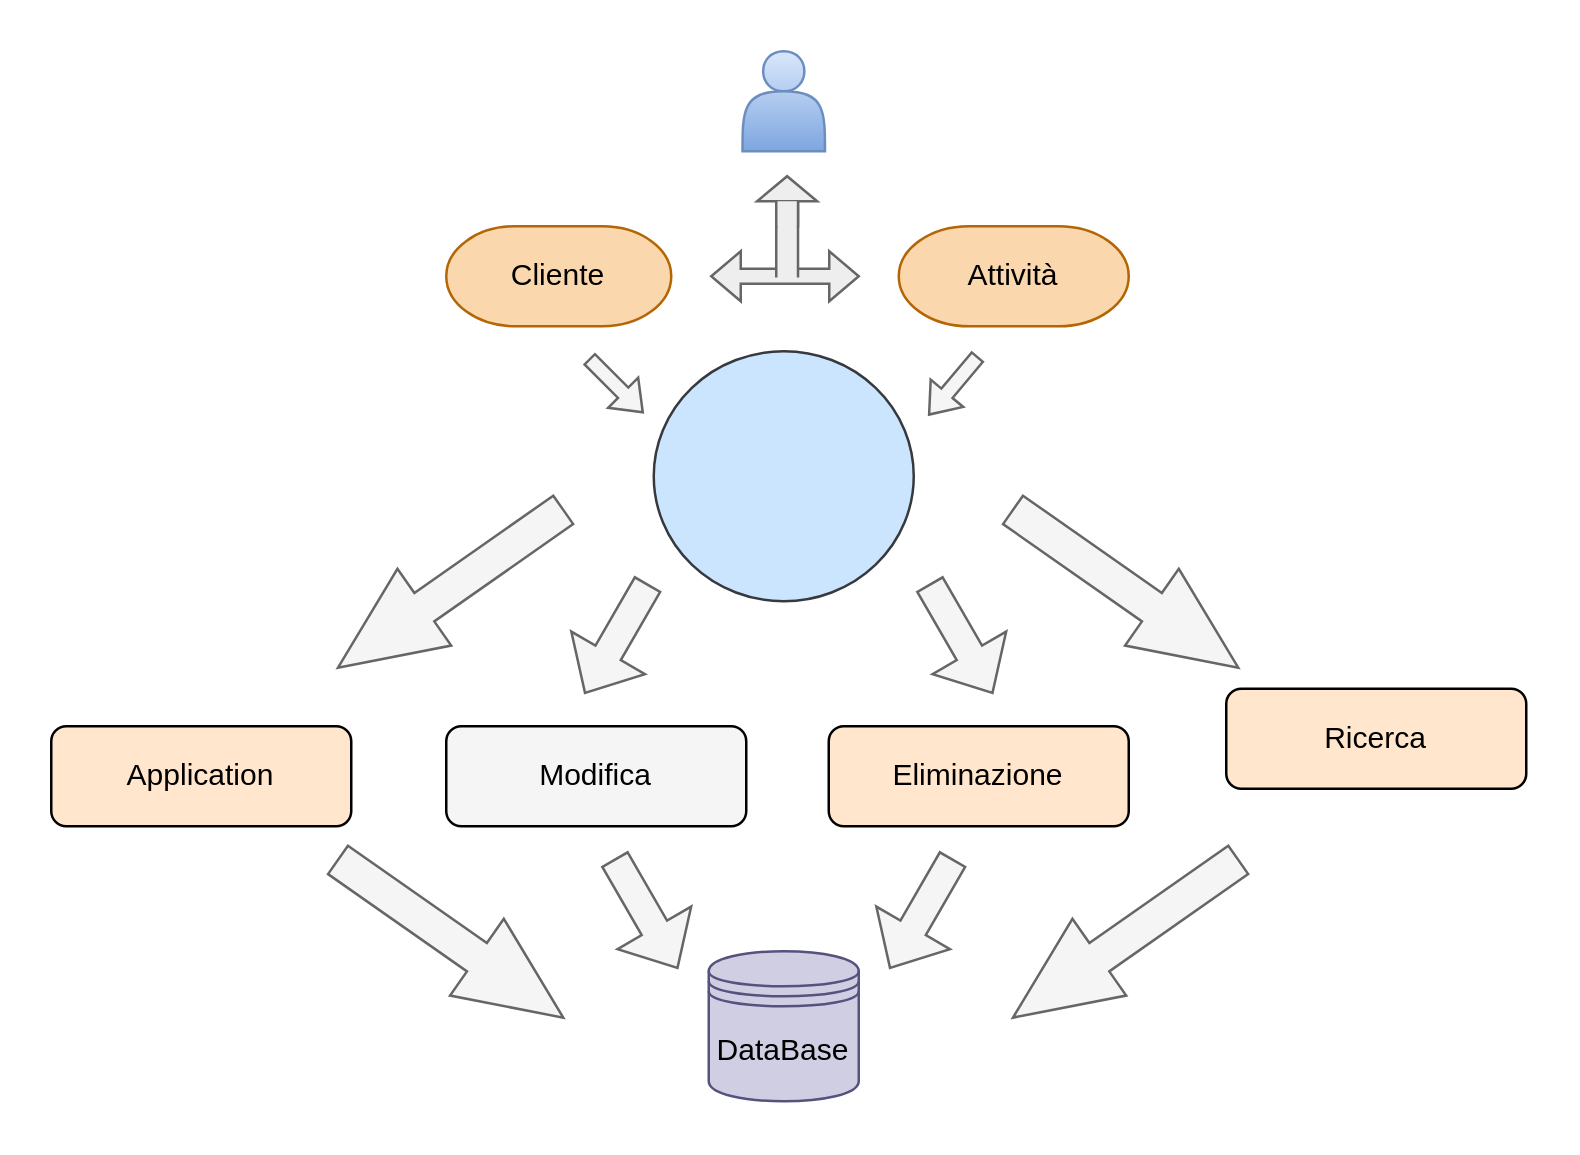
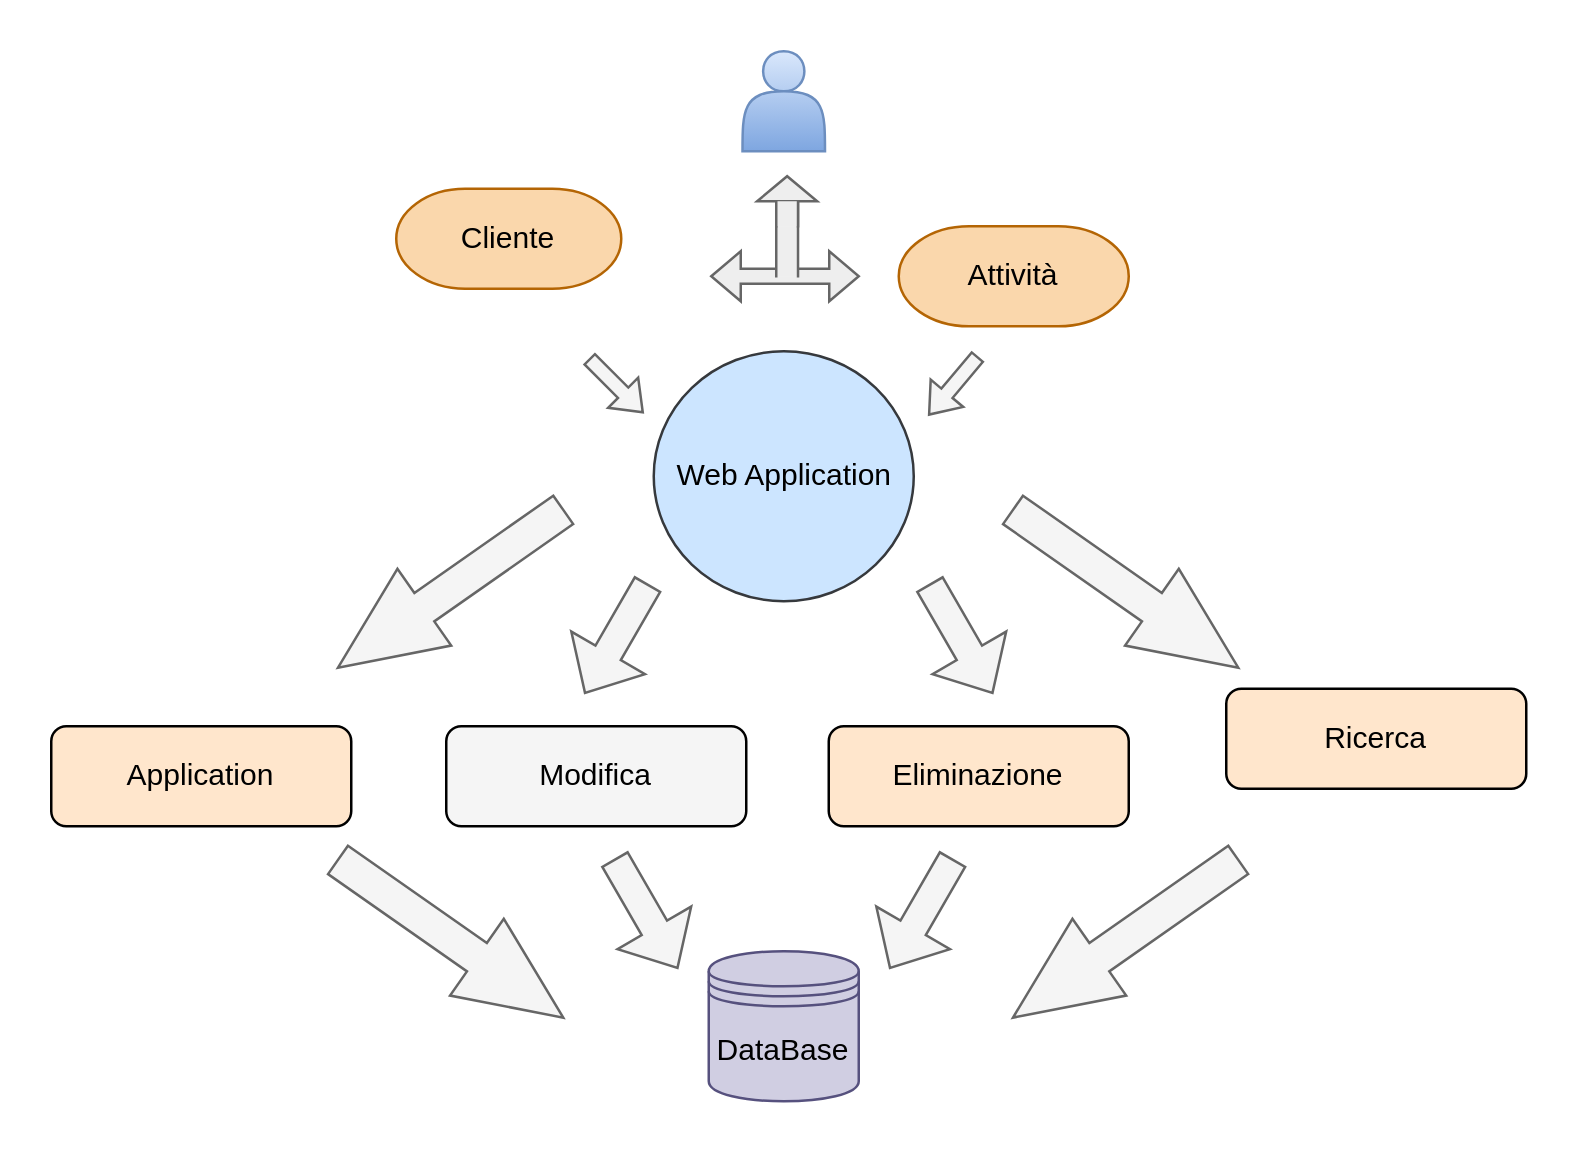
node "Cliente": moved (559, 276) -> (509, 239)
node "Web Application": added
